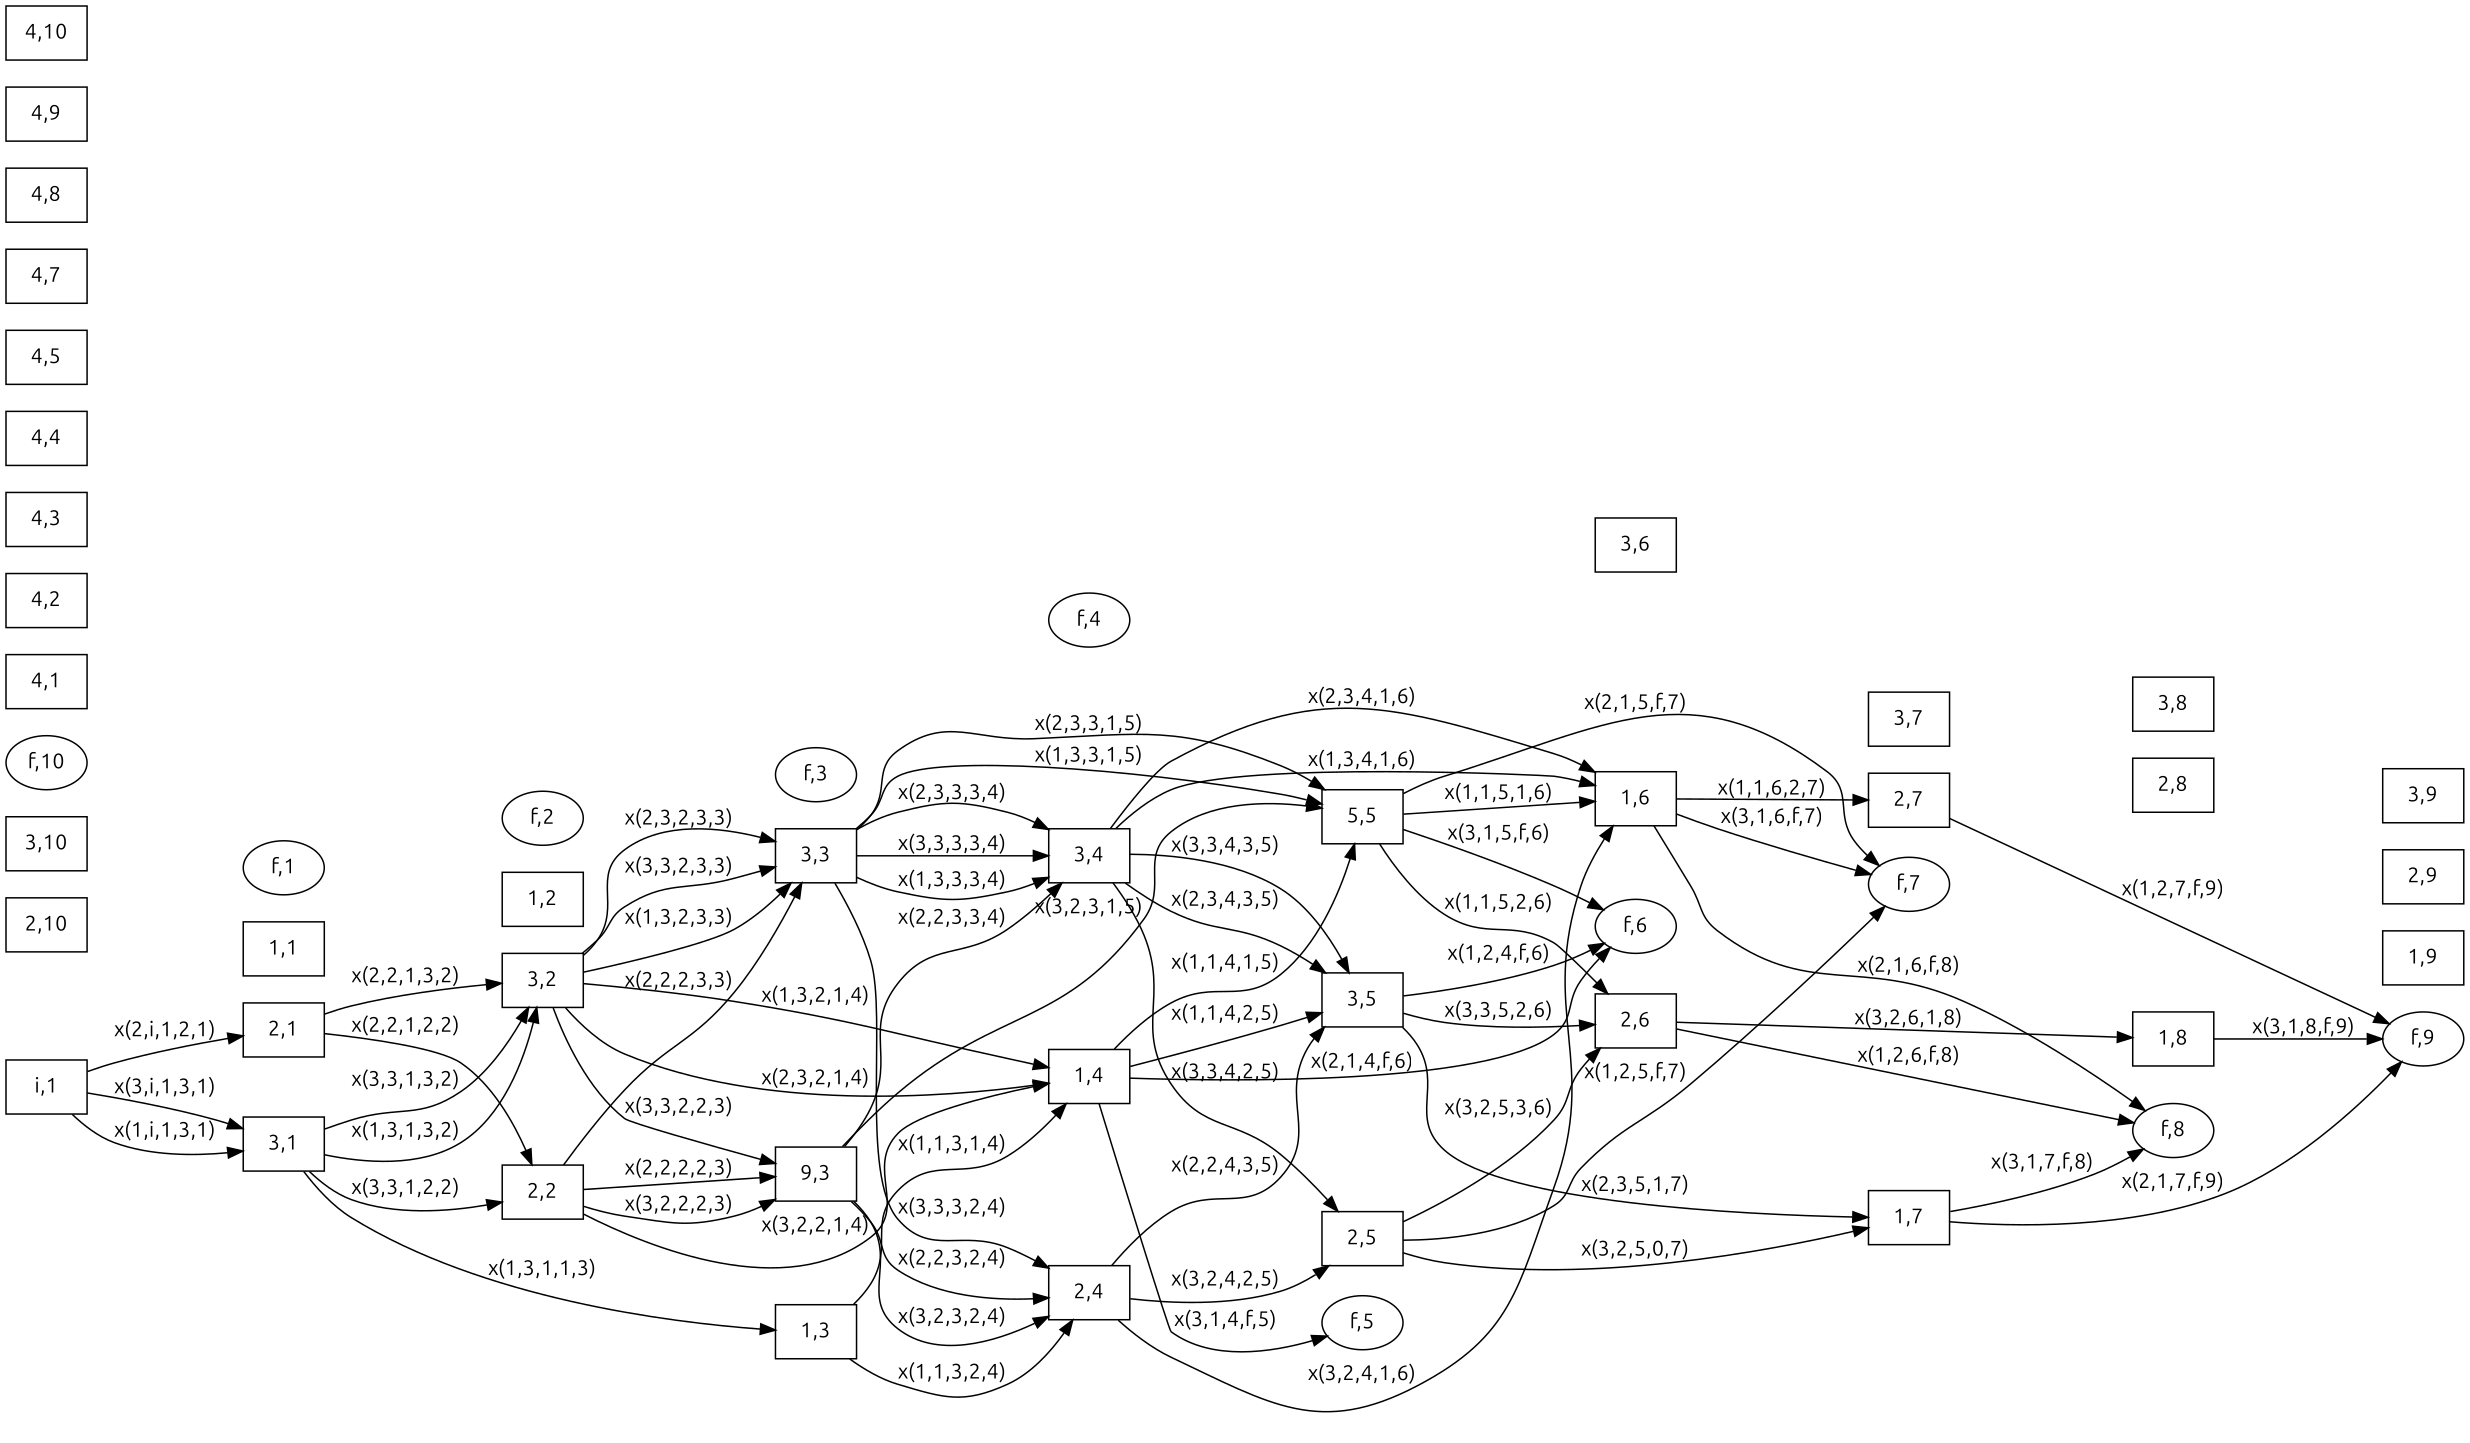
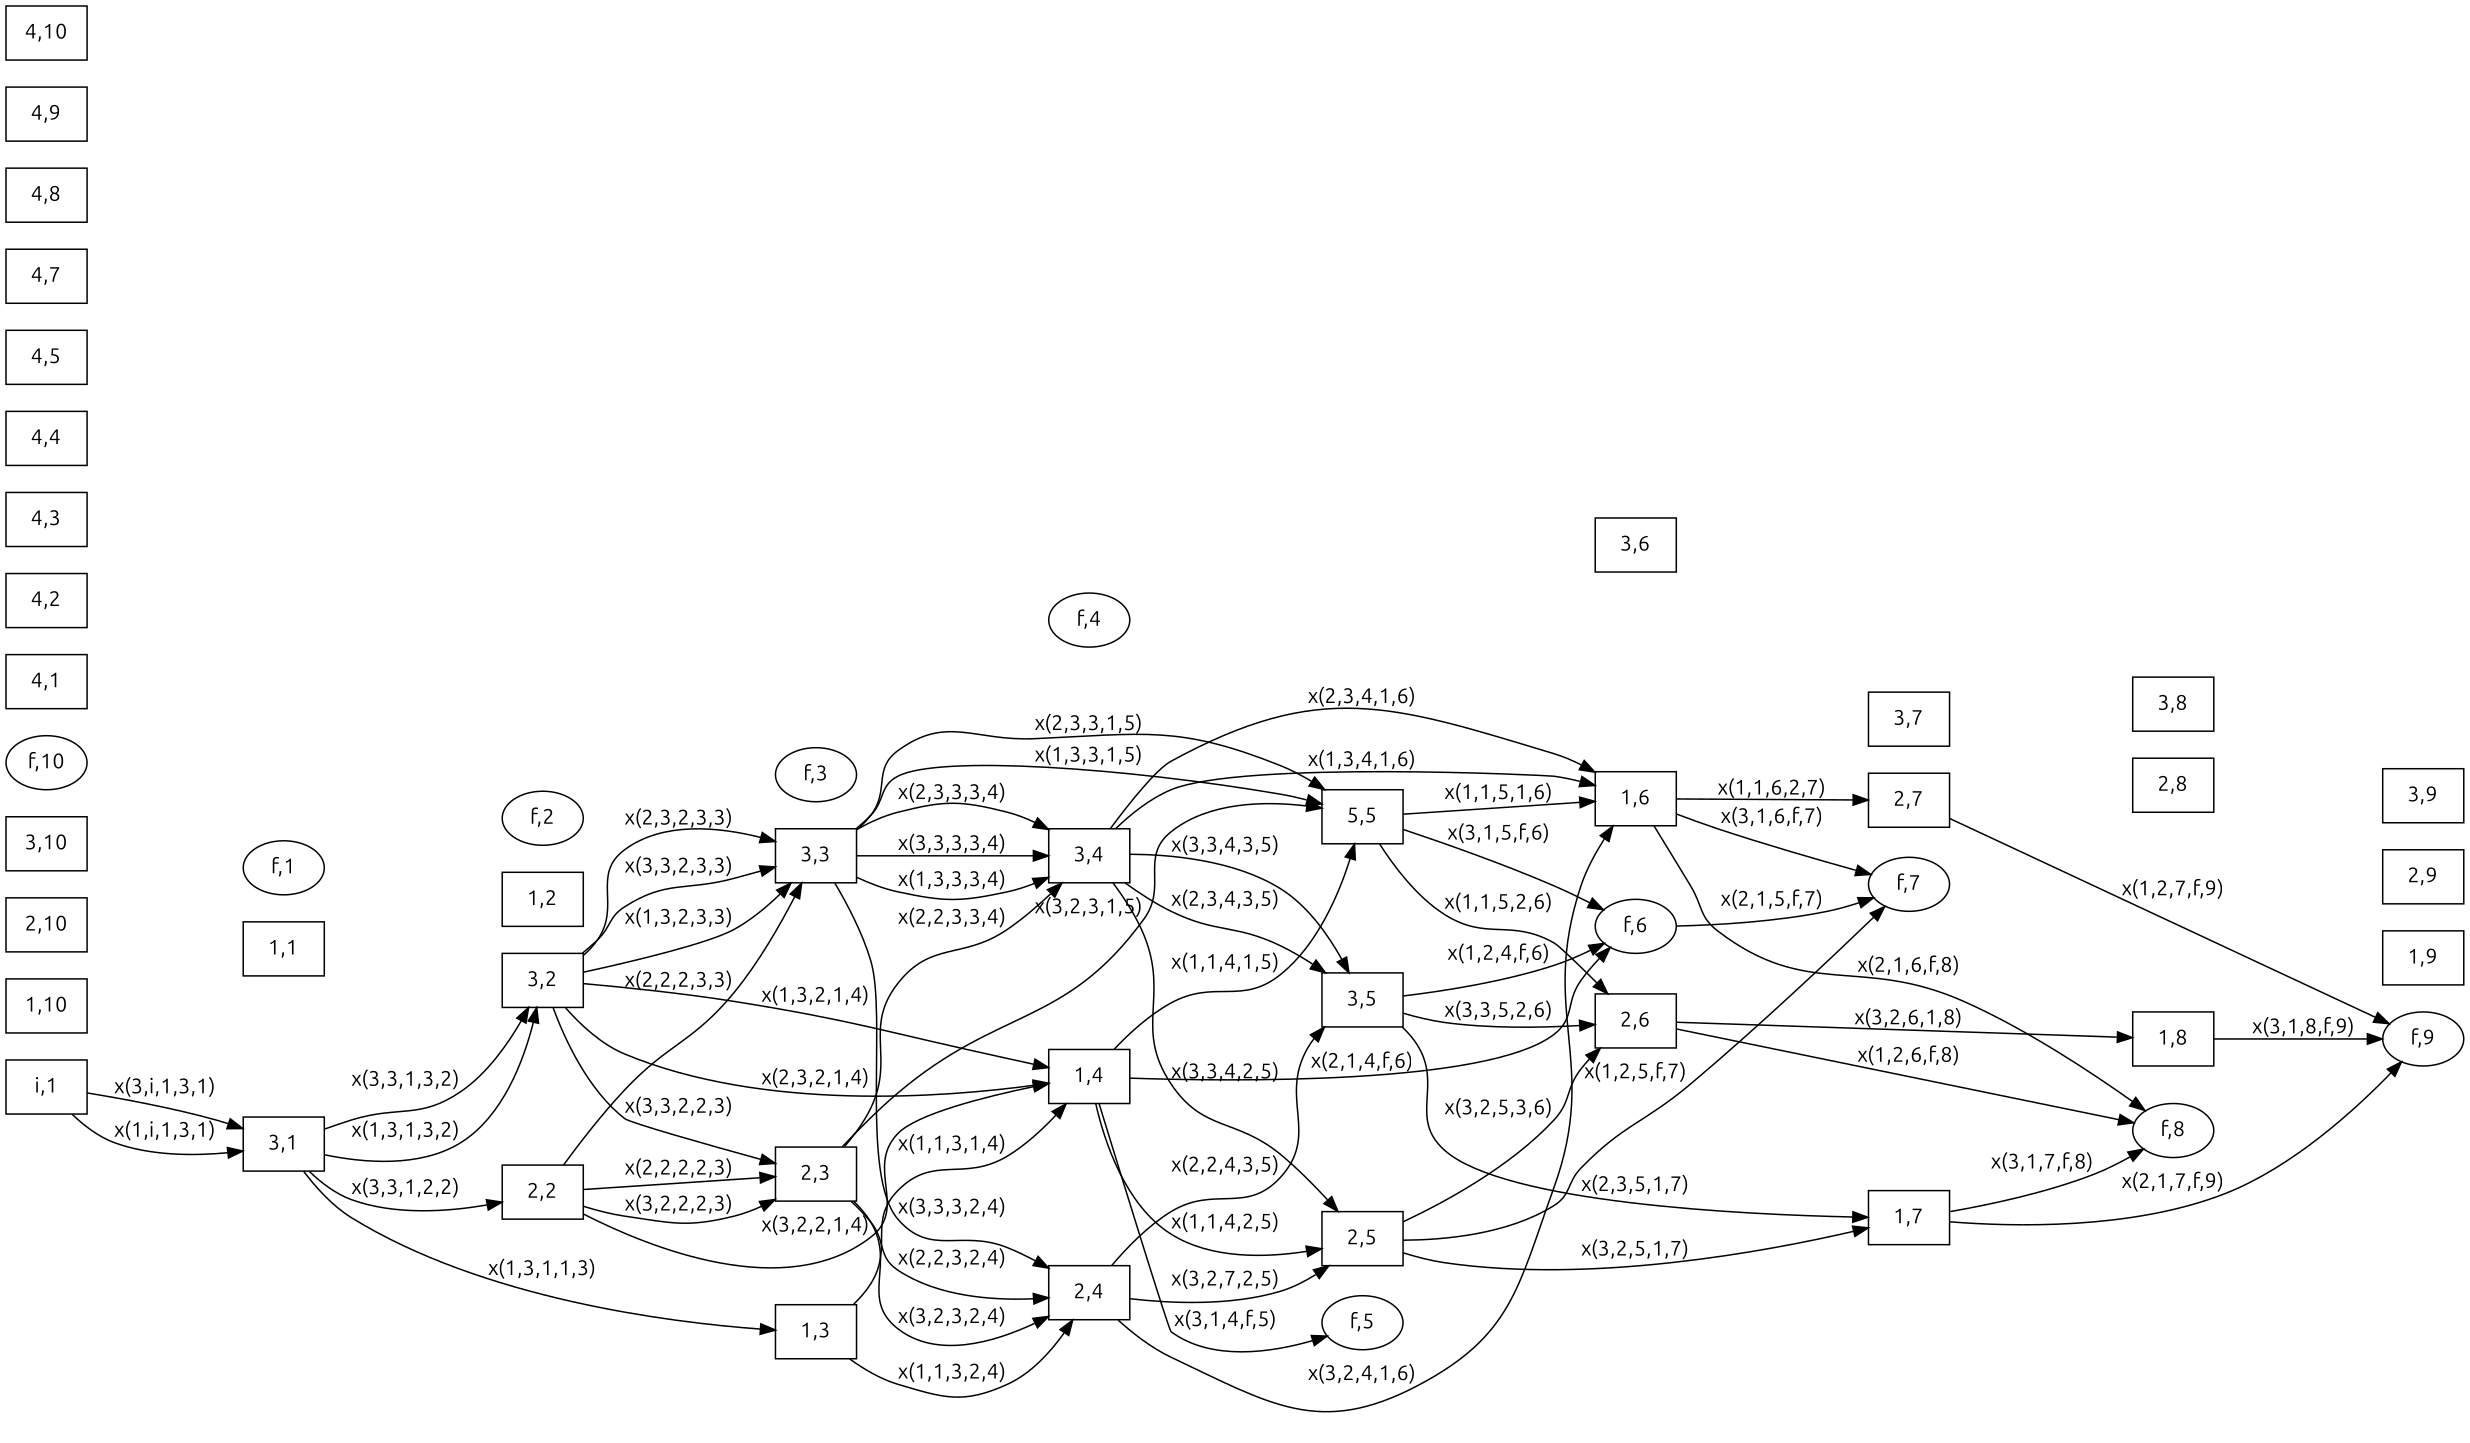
edge "5,5" -> "f,7": now "f,6" -> "f,7"
node "1,10": added
node "2,1": removed
edge "1,4" -> "3,5": now "1,4" -> "2,5"
node "9,3": label "9,3" -> "2,3"
edge "2,5" -> "1,7": label "x(3,2,5,0,7)" -> "x(3,2,5,1,7)"
edge "2,4" -> "2,5": label "x(3,2,4,2,5)" -> "x(3,2,7,2,5)"
